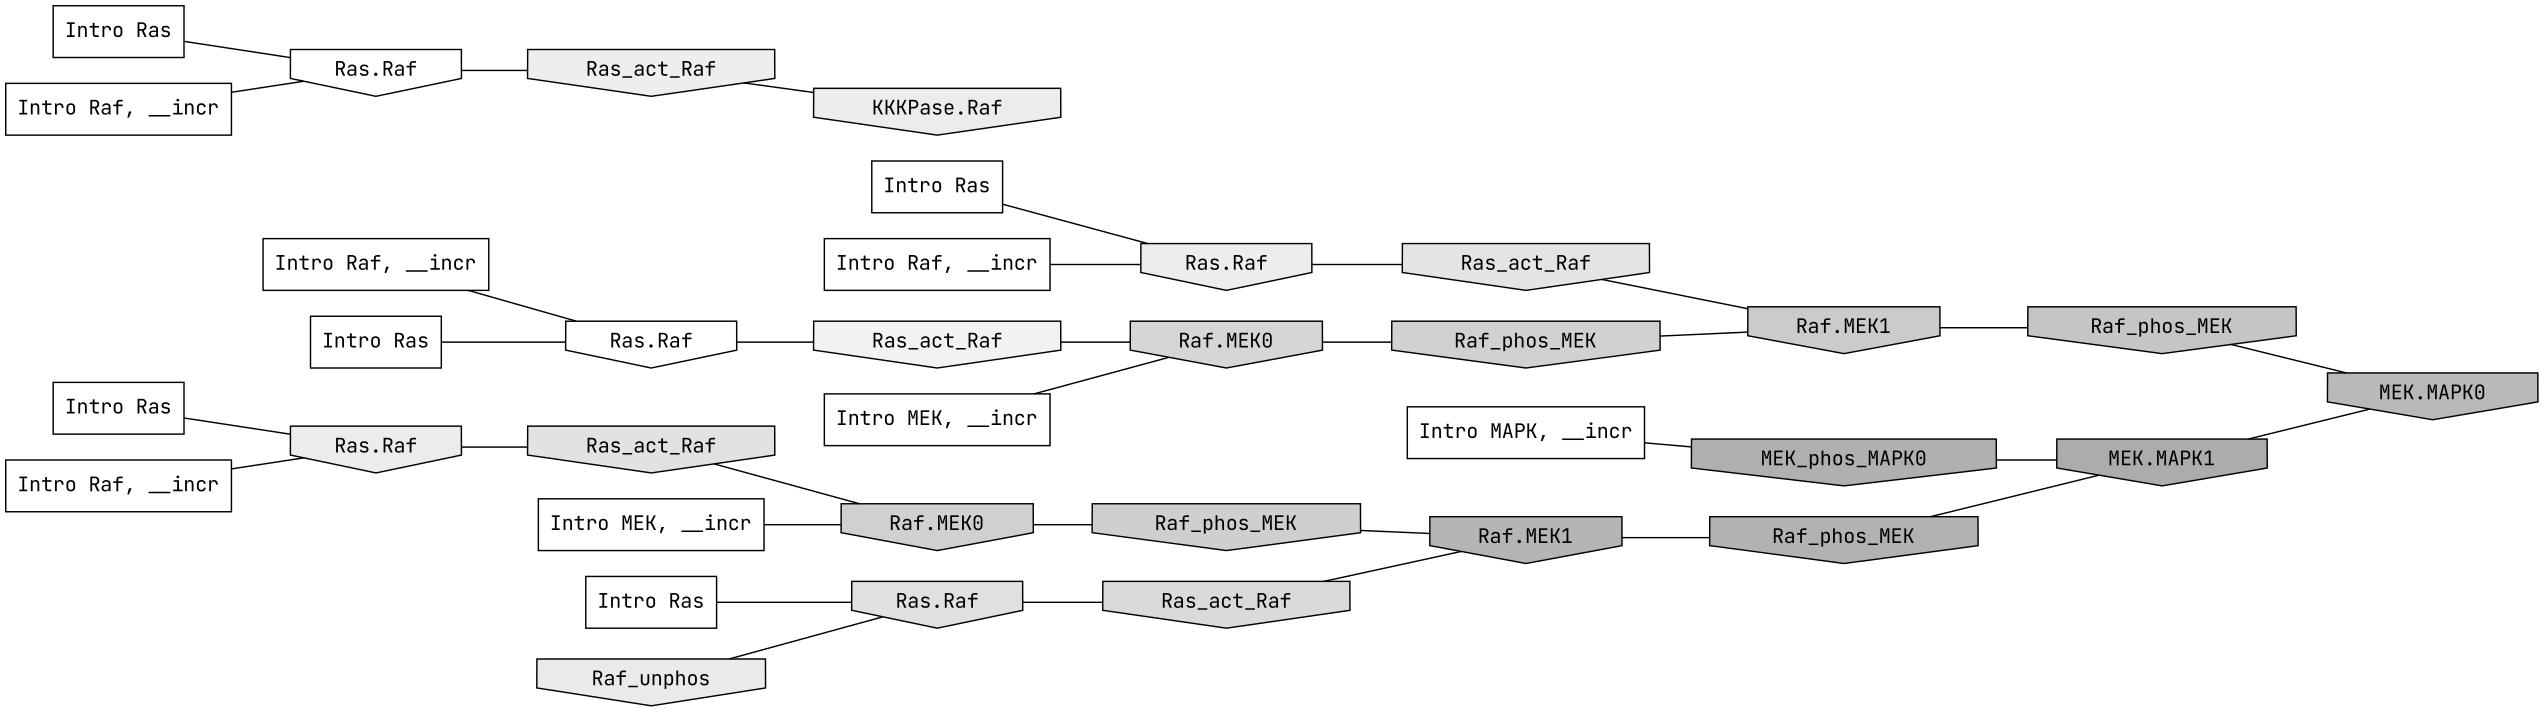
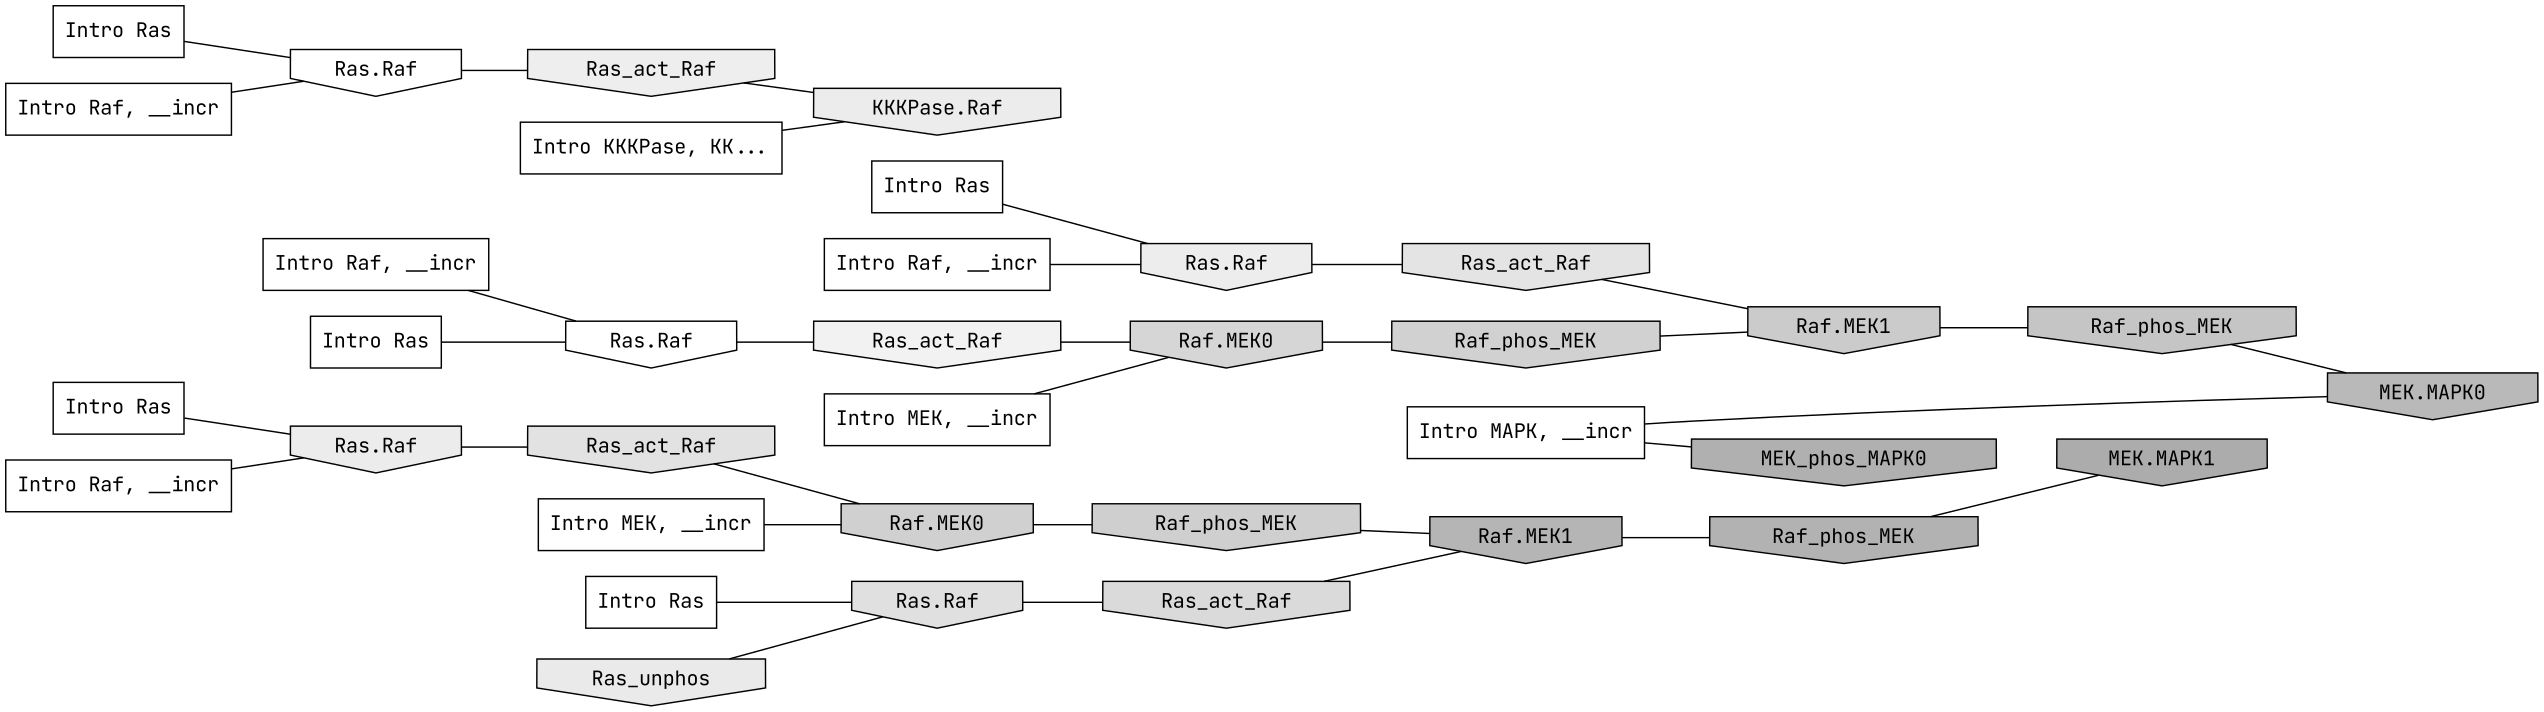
node "Intro KKKPase, KK...": added
edge "MEK.MAPK0" -- "MEK.MAPK1": now "MEK.MAPK0" -- "Intro MAPK, __incr"
edge "MEK_phos_MAPK0" -- "MEK.MAPK1": removed
node "Raf_unphos": label "Raf_unphos" -> "Ras_unphos"
